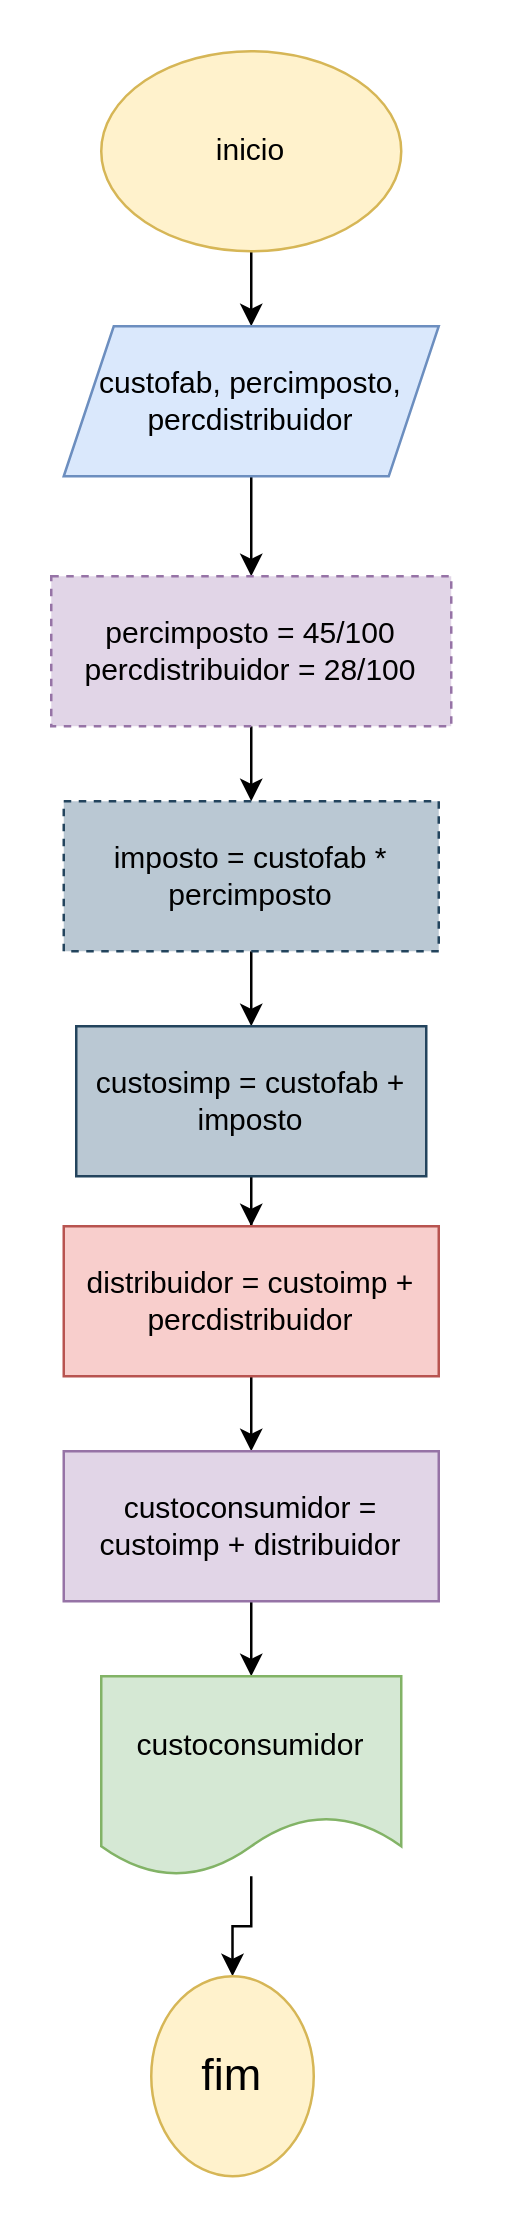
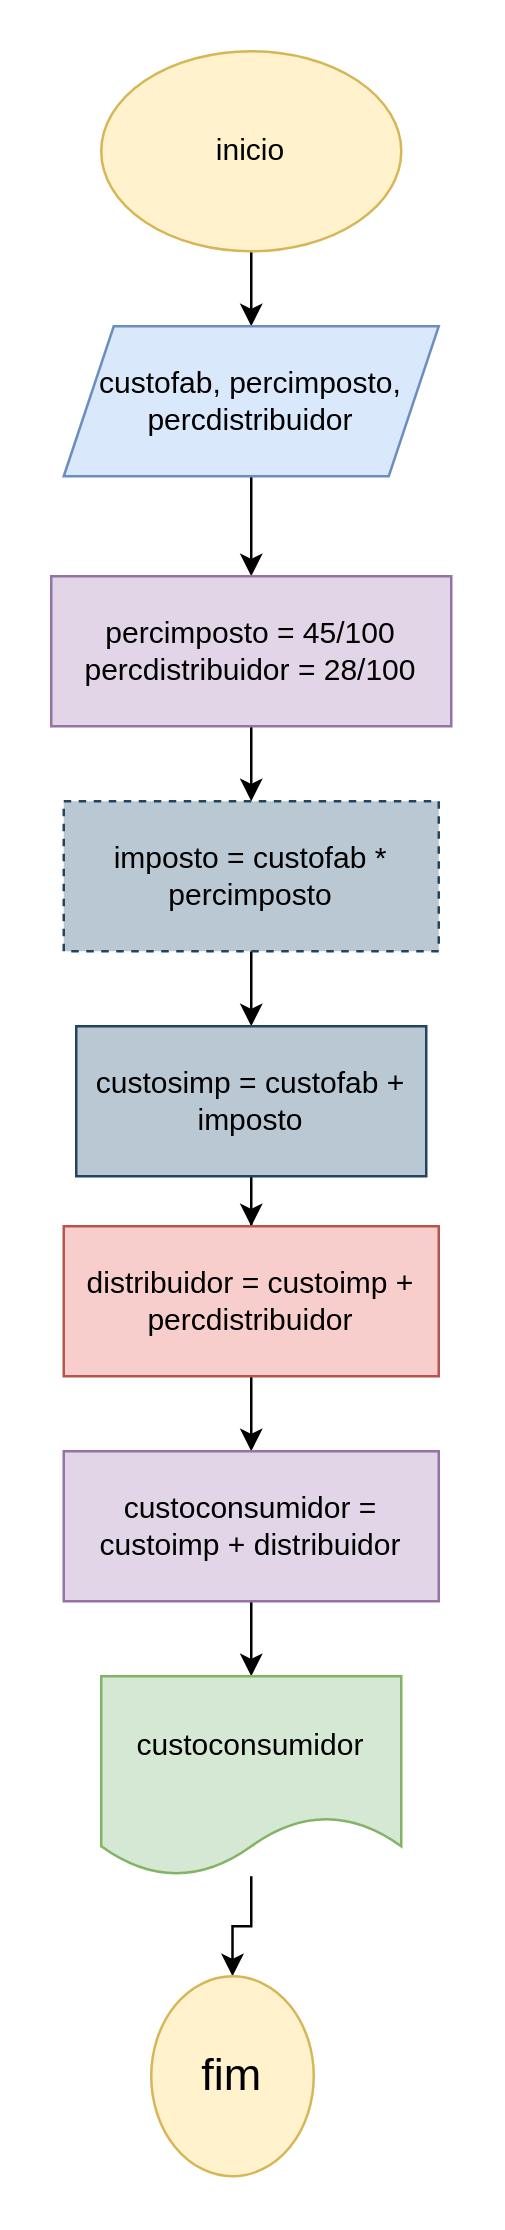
node "percimposto = 45/100 percdistribuidor = 28/100": style dashed -> solid
